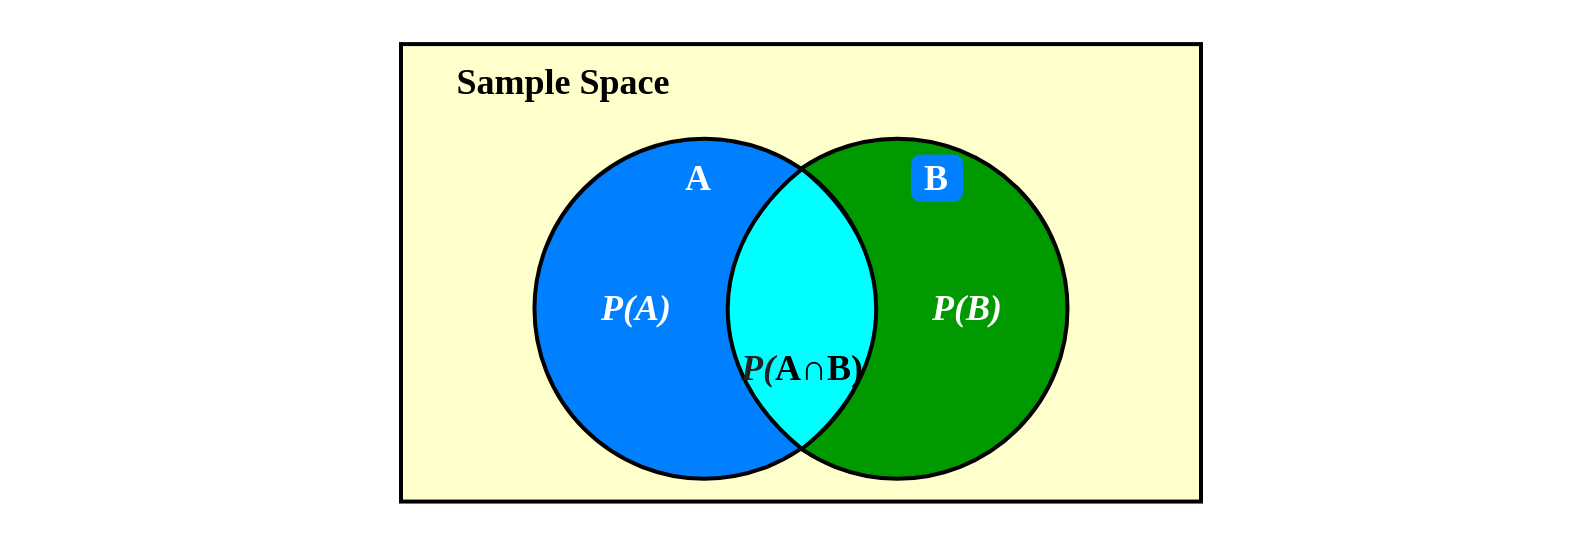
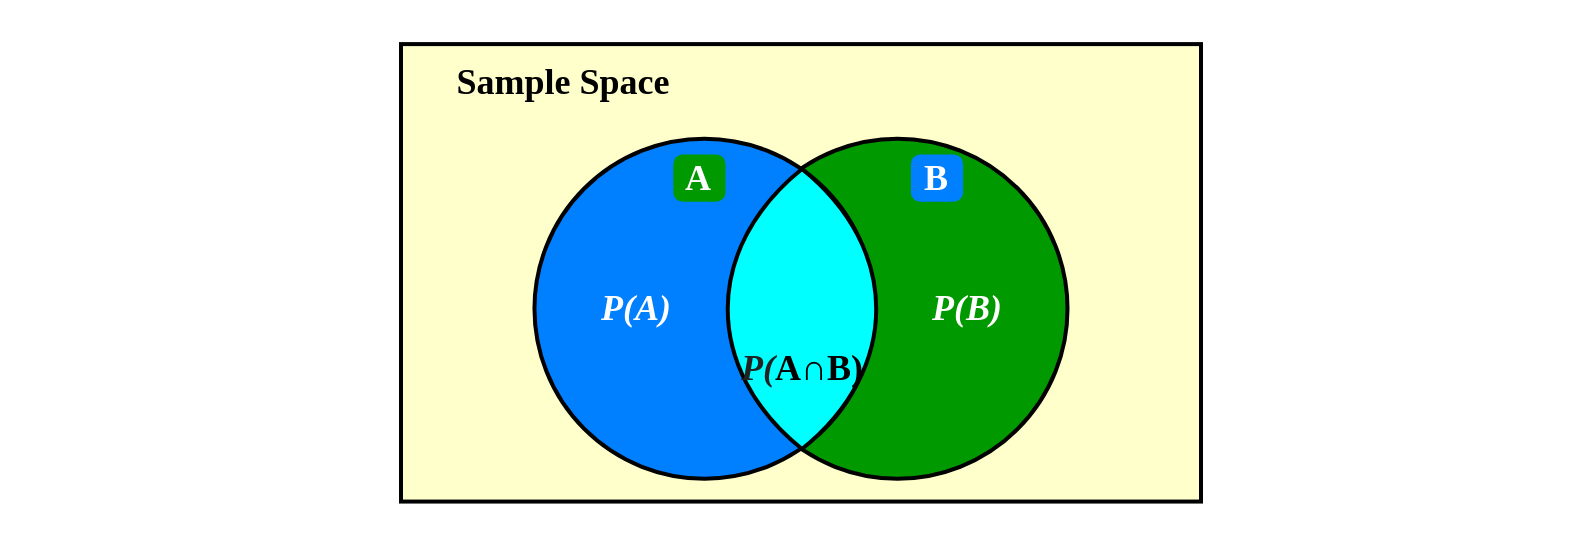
node "A": fillcolor #007fff -> #009900
